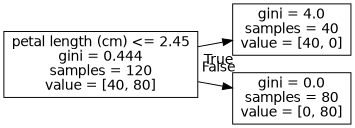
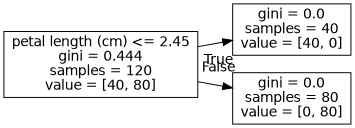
node "gini = 4.0 samples = 40 value = [40, 0]": label "gini = 4.0 samples = 40 value = [40, 0]" -> "gini = 0.0 samples = 40 value = [40, 0]"
